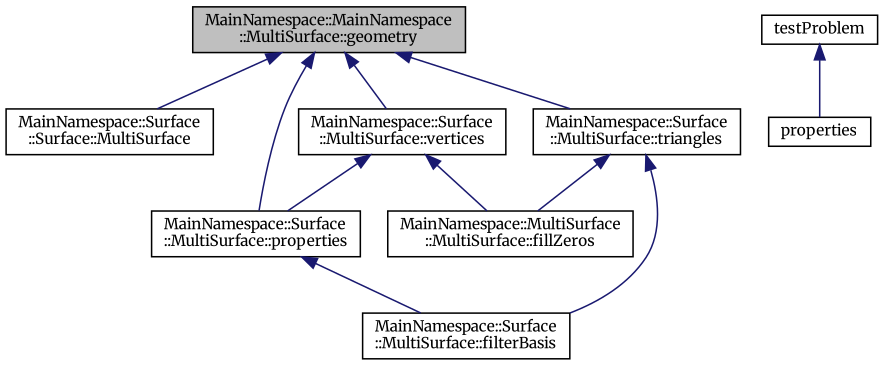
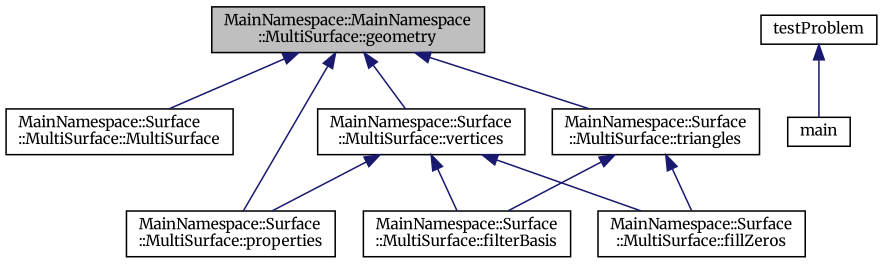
node "MainNamespace::Surface ::Surface::MultiSurface": label "MainNamespace::Surface ::Surface::MultiSurface" -> "MainNamespace::Surface ::MultiSurface::MultiSurface"
node "properties": label "properties" -> "main"
node "MainNamespace::MultiSurface ::MultiSurface::fillZeros": label "MainNamespace::MultiSurface ::MultiSurface::fillZeros" -> "MainNamespace::Surface ::MultiSurface::fillZeros"
edge "MainNamespace::Surface ::MultiSurface::filterBasis" -> "MainNamespace::Surface ::MultiSurface::properties": now "MainNamespace::Surface ::MultiSurface::filterBasis" -> "MainNamespace::Surface ::MultiSurface::vertices"
